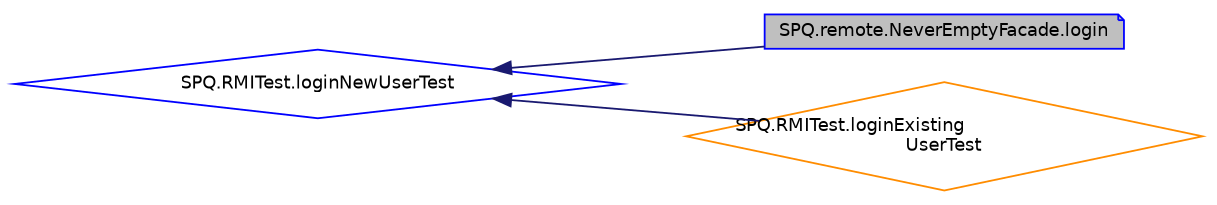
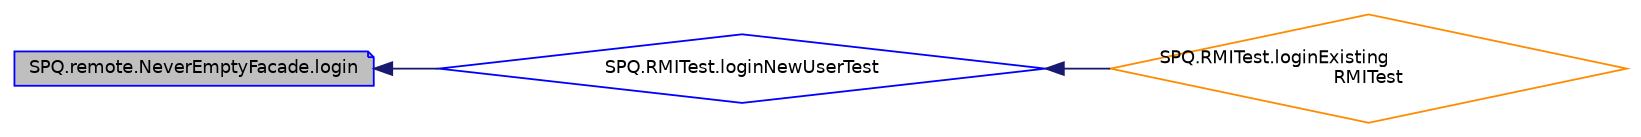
edge "SPQ.remote.NeverEmptyFacade.login" -> "SPQ.RMITest.loginNewUserTest": reversed
node "SPQ.RMITest.loginExisting UserTest": label "SPQ.RMITest.loginExisting UserTest" -> "SPQ.RMITest.loginExisting RMITest"
